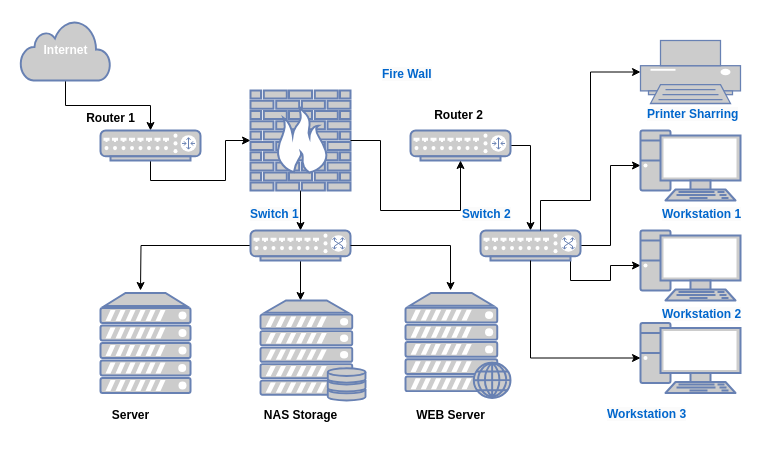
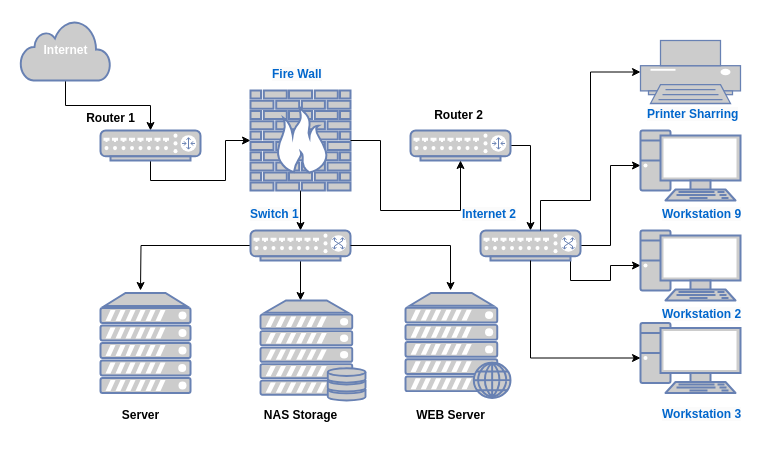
node "Fire Wall": moved (421, 76) -> (311, 76)
node "Switch 2": label "Switch 2" -> "Internet 2"
node "Workstation 1": label "Workstation 1" -> "Workstation 9"
node "Server": moved (131, 416) -> (141, 416)
node "Workstation 3": moved (654, 416) -> (709, 416)
